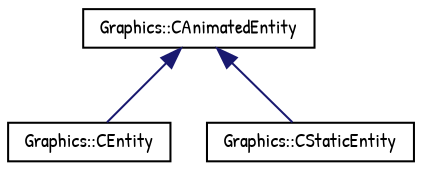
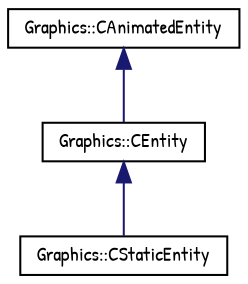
edge "Graphics::CStaticEntity" -> "Graphics::CAnimatedEntity": now "Graphics::CStaticEntity" -> "Graphics::CEntity"
